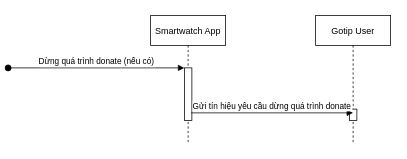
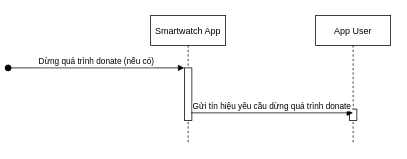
node "Gotip User": label "Gotip User" -> "App User"
